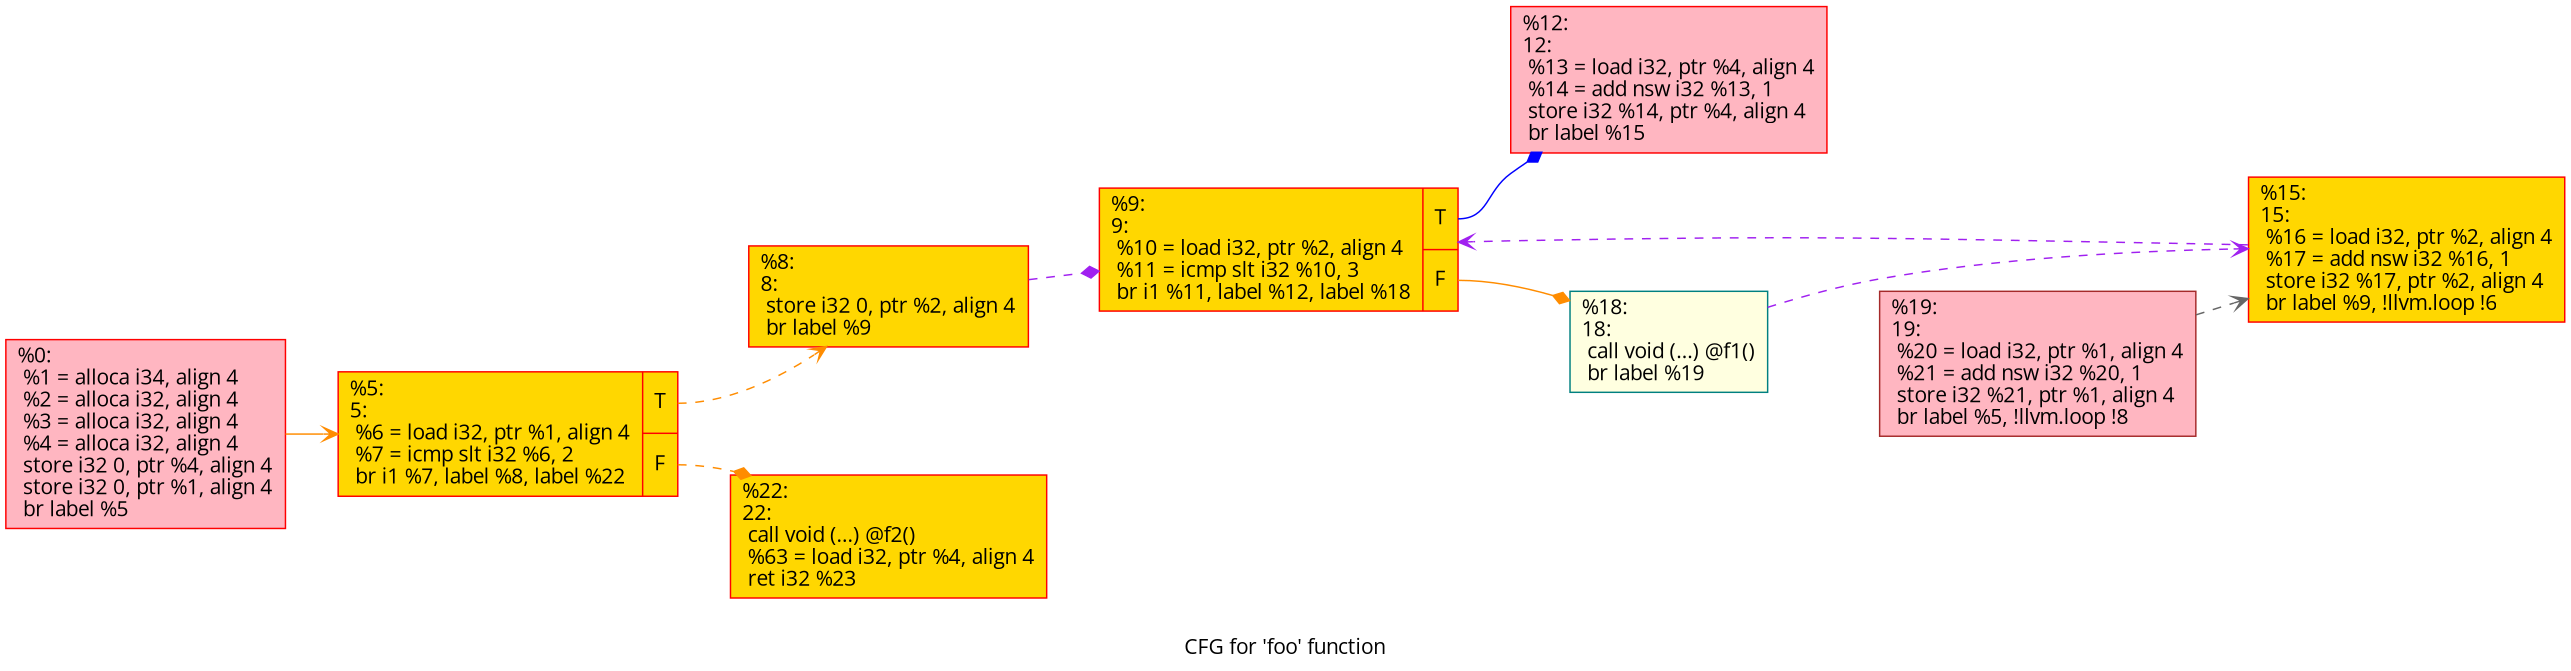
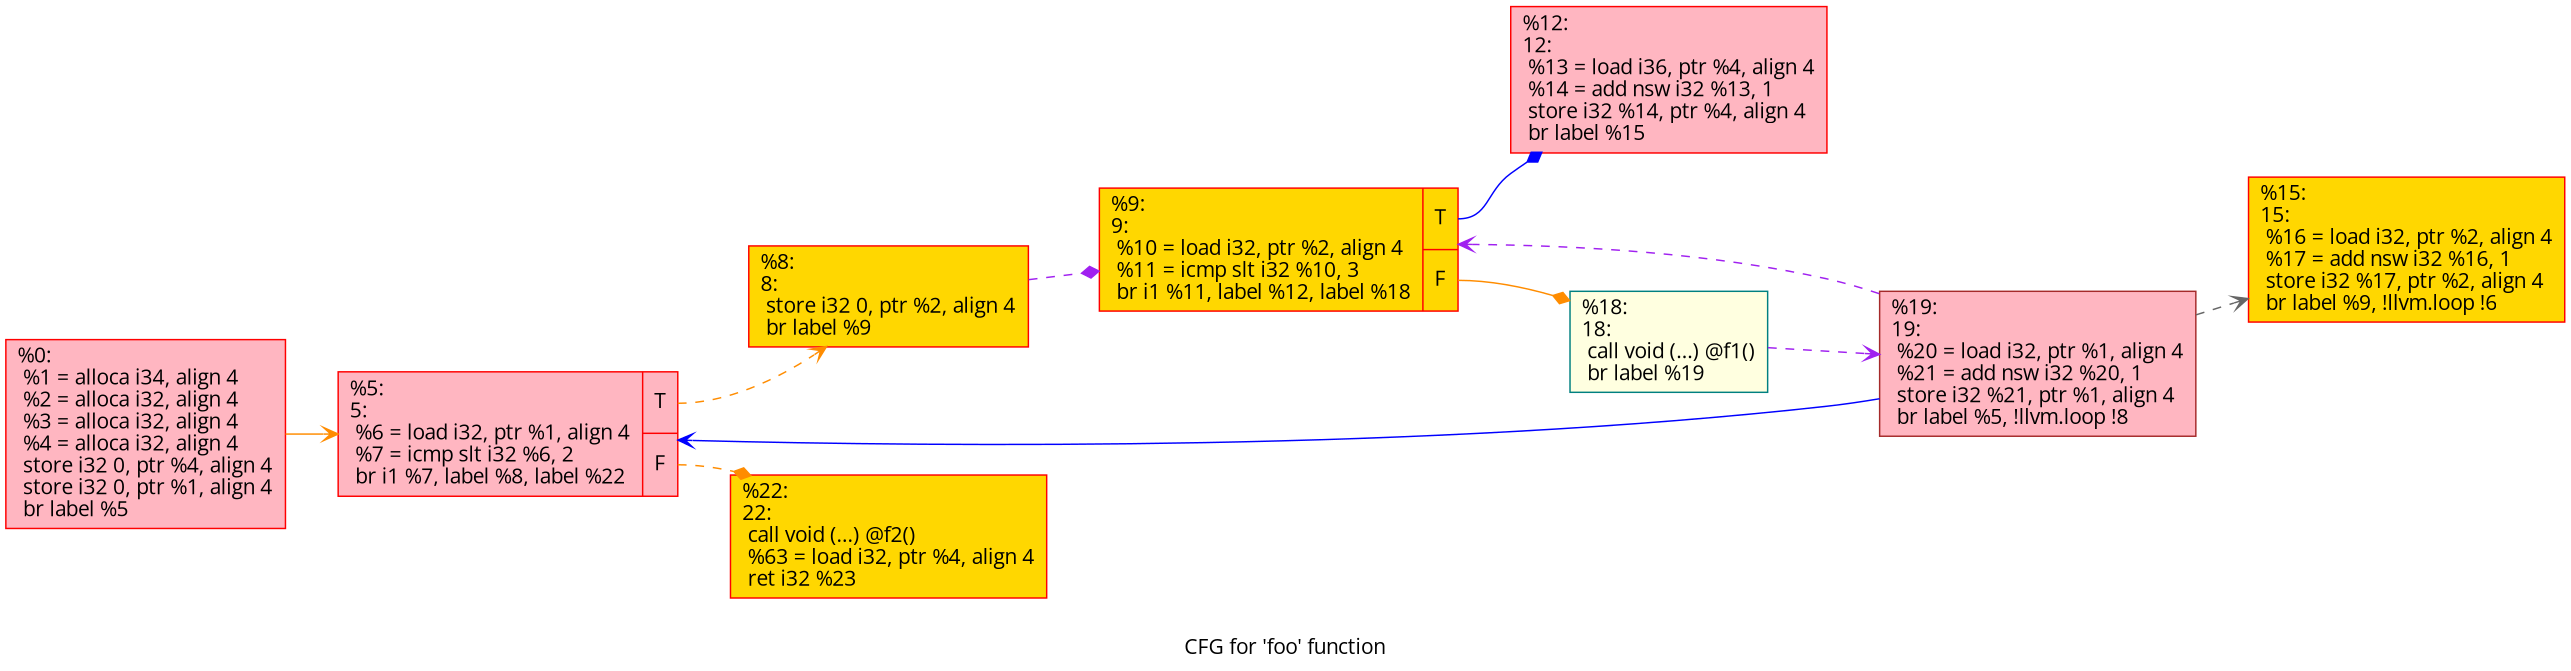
node "%12:": text "%13 = load i32, ptr %4, align 4" -> "%13 = load i36, ptr %4, align 4"
edge "%15:" -> "%9:": now "%19:" -> "%9:"
edge "%18:" -> "%15:": now "%18:" -> "%19:"
node "%5:": fillcolor gold -> lightpink
edge "%19:" -> "%5:": added
